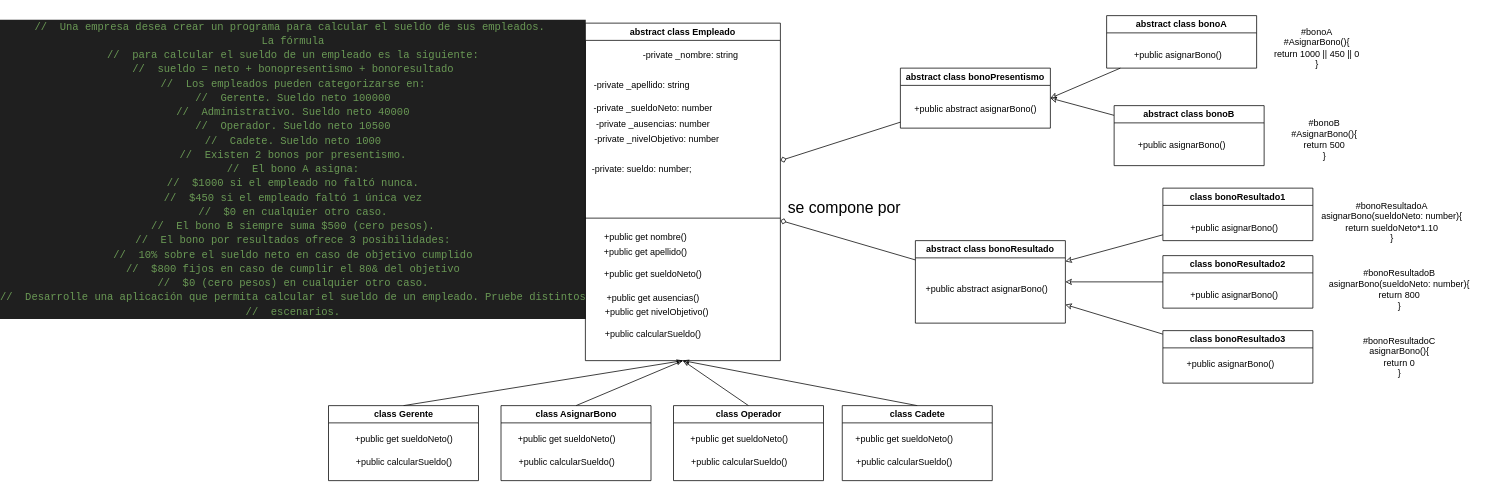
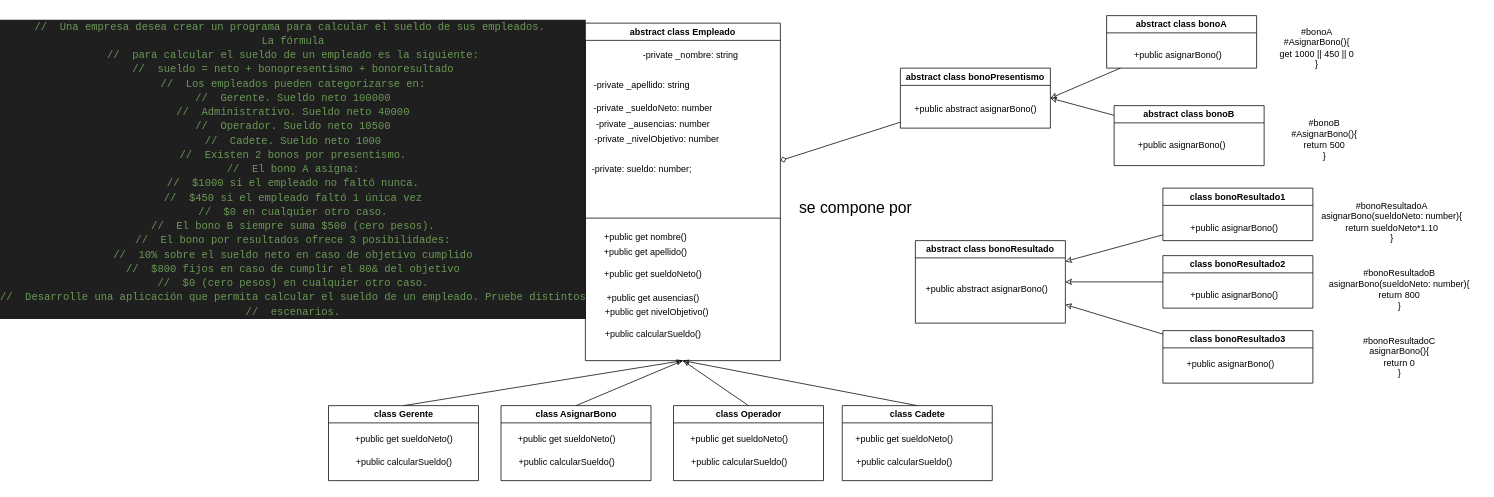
node "#bonoA #AsignarBono(){ return 1000 || 450 || 0 }": label "#bonoA #AsignarBono(){ return 1000 || 450 || 0 }" -> "#bonoA #AsignarBono(){ get 1000 || 450 || 0 }"
node "se compone por": moved (844, 207) -> (855, 207)
edge "abstract class bonoResultado" -> "abstract class Empleado": removed
